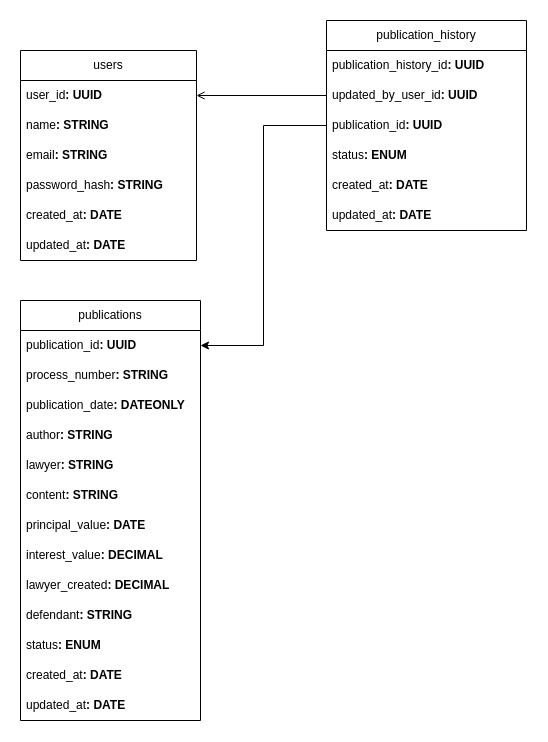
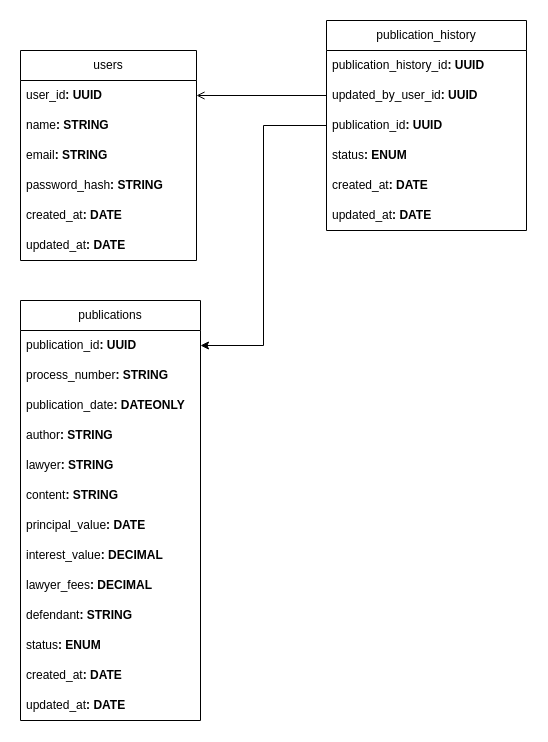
node "lawyer_created: DECIMAL": label "lawyer_created: DECIMAL" -> "lawyer_fees: DECIMAL"
